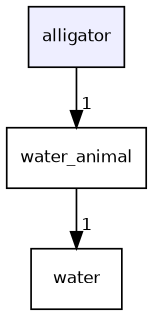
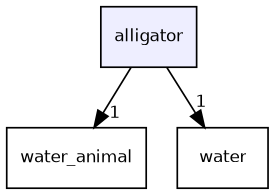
edge "water_animal" -> "water": now "alligator" -> "water"
